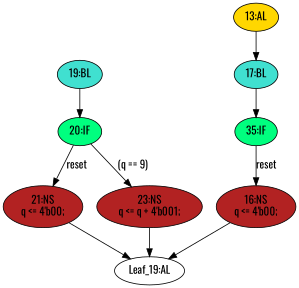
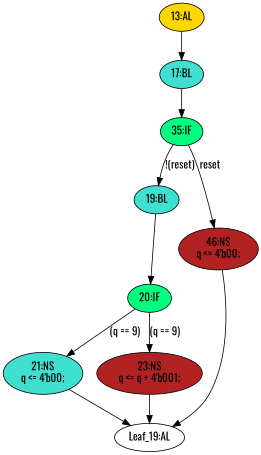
edge "35:IF" -> "19:BL": added, label "!(reset)"
edge "20:IF" -> "21:NS q <= 4'b00;": label "reset" -> "(q == 9)"
node "21:NS q <= 4'b00;": fillcolor firebrick -> turquoise
node "16:NS q <= 4'b00;": label "16:NS q <= 4'b00;" -> "46:NS q <= 4'b00;"
